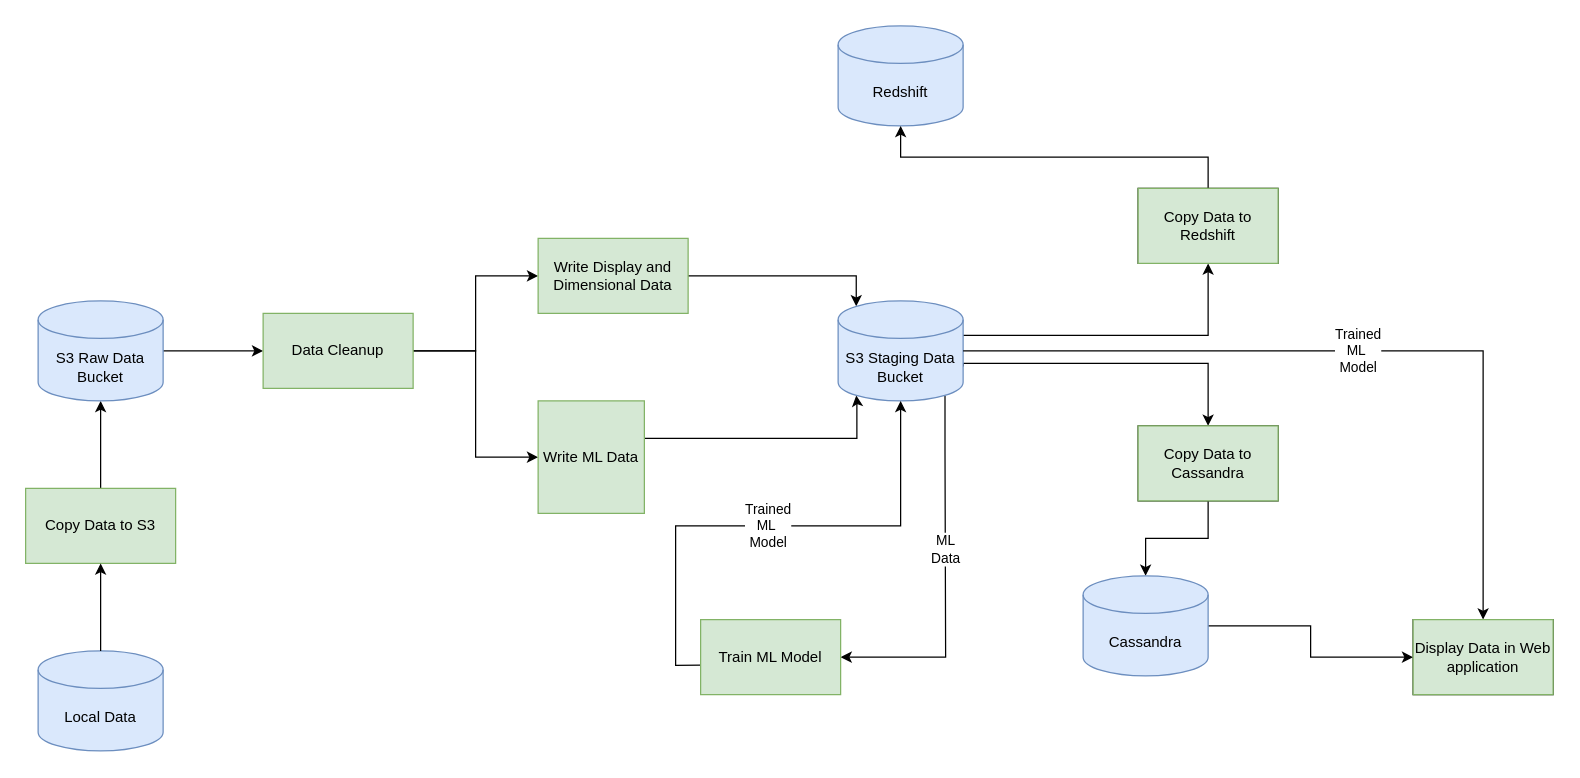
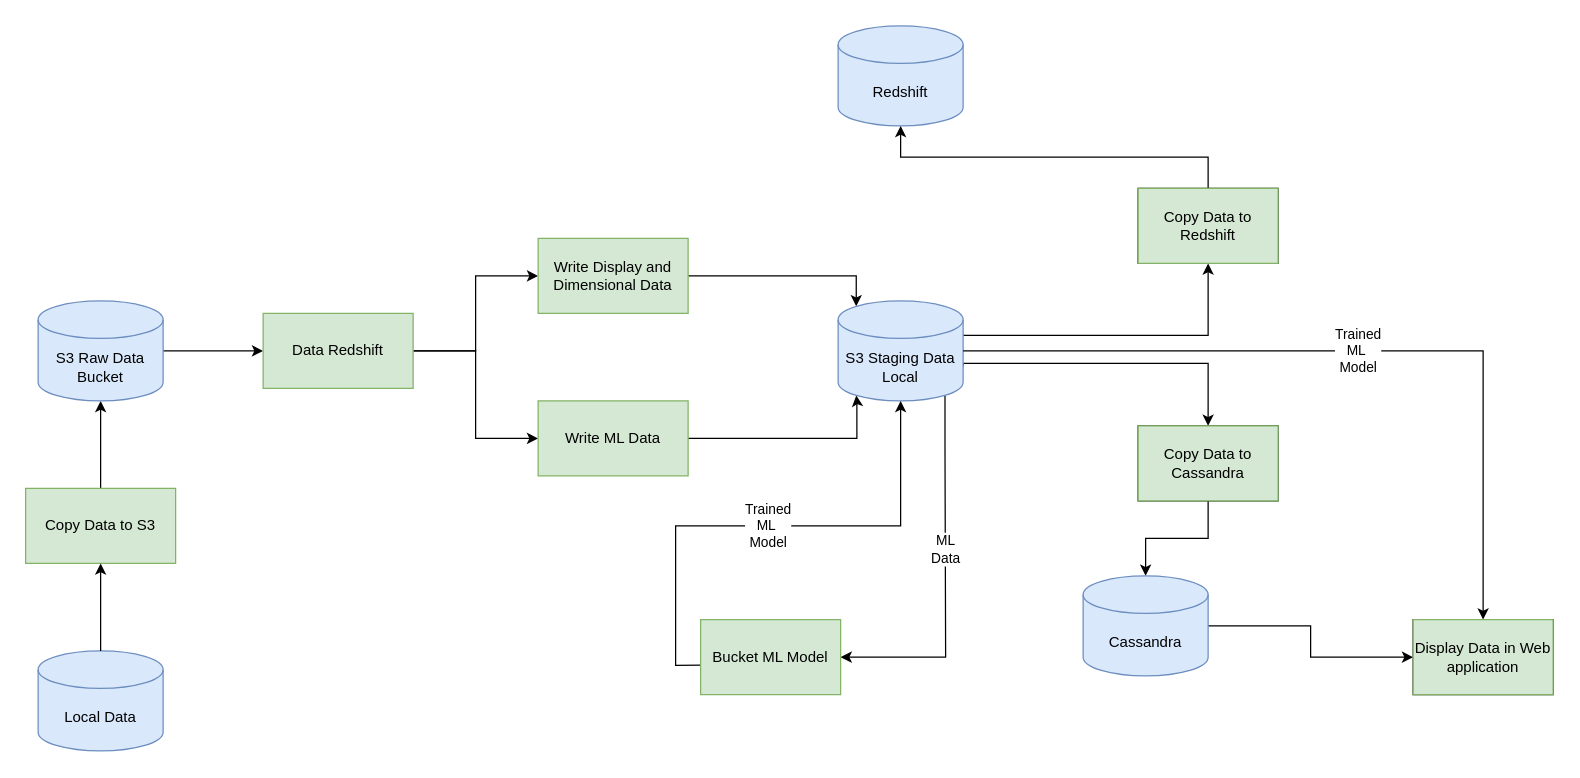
node "Data Cleanup": label "Data Cleanup" -> "Data Redshift"
node "S3 Staging Data Bucket": label "S3 Staging Data Bucket" -> "S3 Staging Data Local"
node "Write ML Data": size 106x113 -> 150x75
node "Train ML Model": label "Train ML Model" -> "Bucket ML Model"
